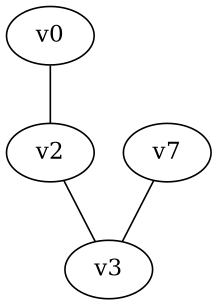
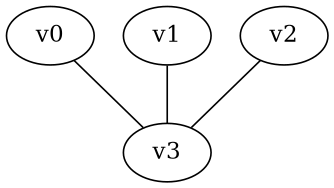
edge "v0" -- "v2": now "v0" -- "v3"
node "v7": label "v7" -> "v1"
